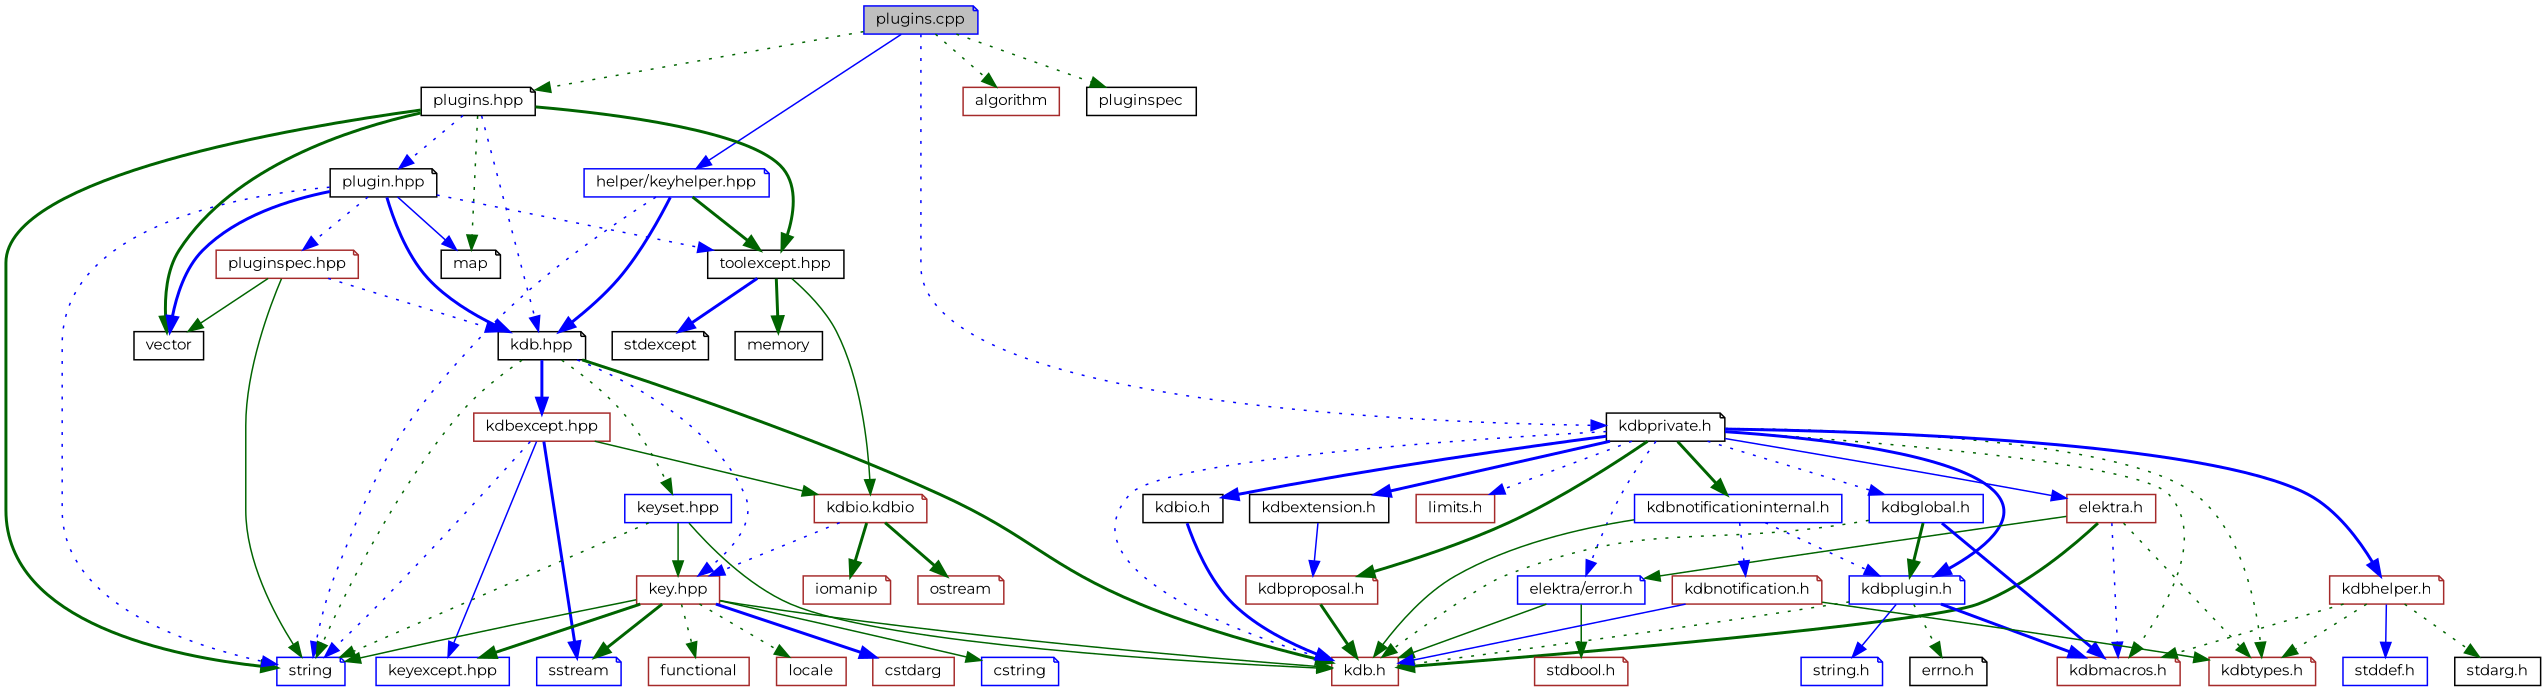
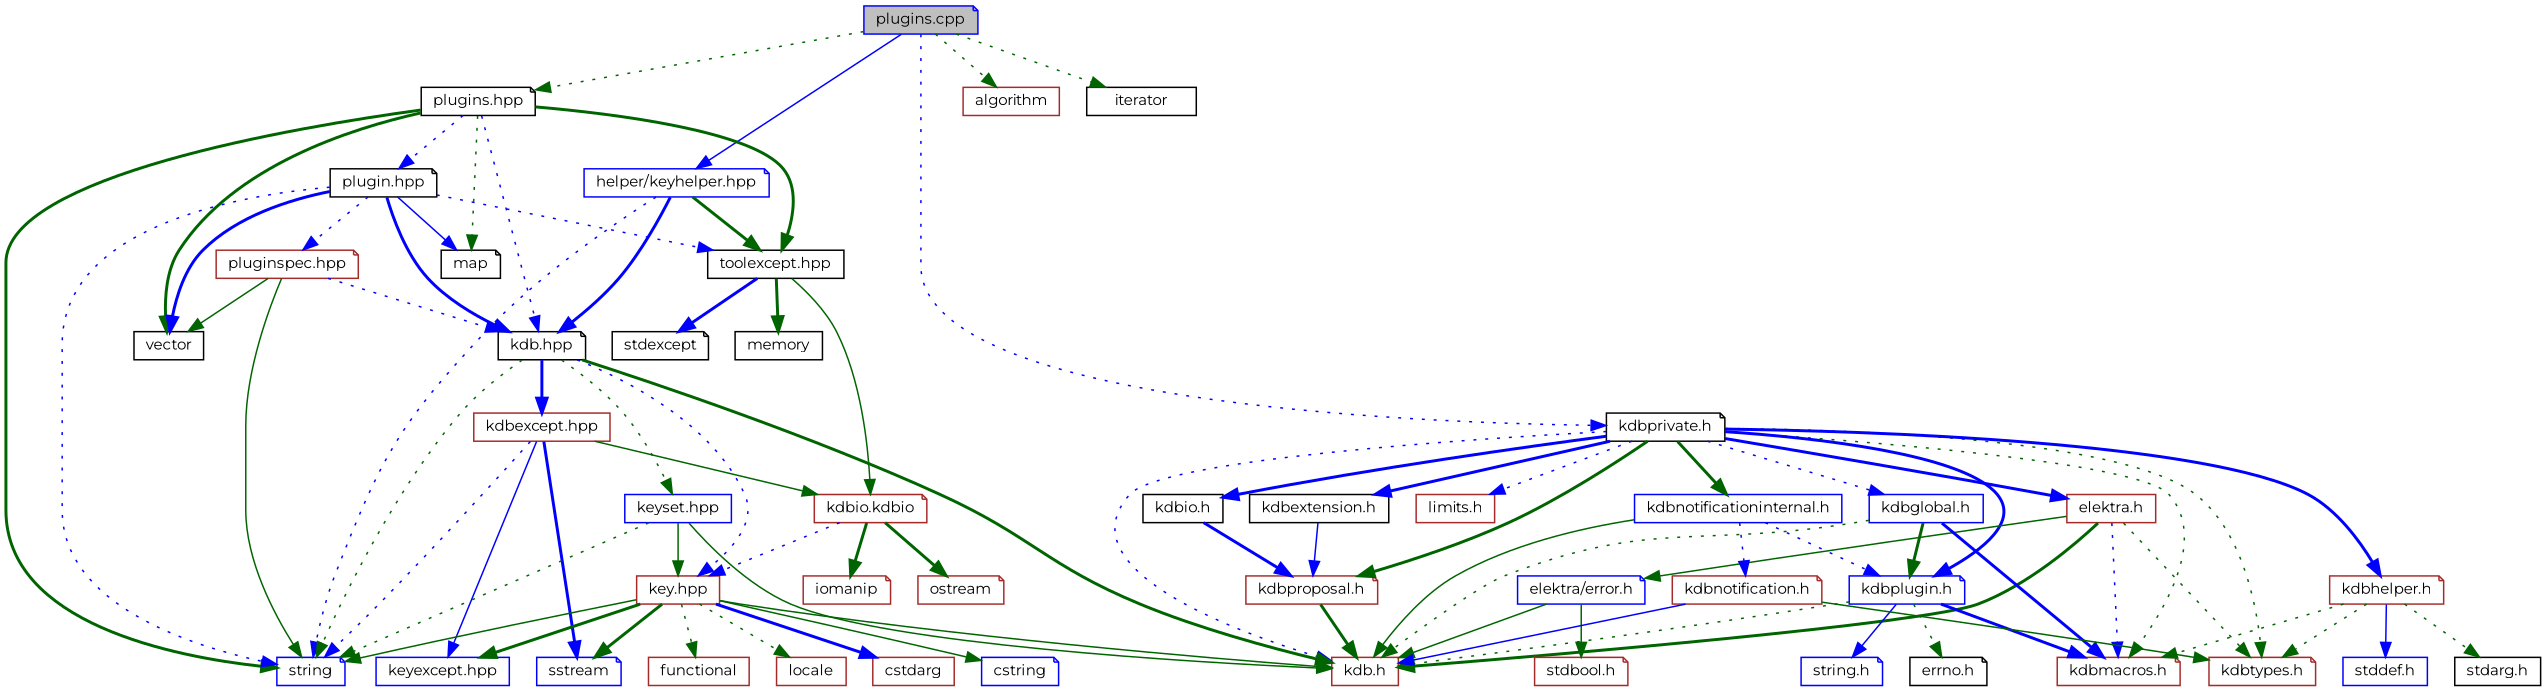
node "pluginspec": label "pluginspec" -> "iterator"
edge "kdbprivate.h" -> "elektra.h": style solid -> bold
edge "kdbprivate.h" -> "elektra/error.h": removed
edge "kdbio.h" -> "kdb.h": now "kdbio.h" -> "kdbproposal.h"
